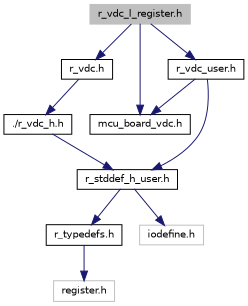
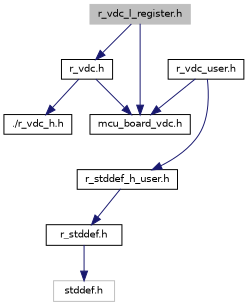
edge "r_vdc_l_register.h" -> "r_vdc_user.h": removed
edge "r_vdc.h" -> "mcu_board_vdc.h": added
edge "./r_vdc_h.h" -> "r_stddef_h_user.h": removed
node "r_typedefs.h": label "r_typedefs.h" -> "r_stddef.h"
node "iodefine.h": removed
node "register.h": label "register.h" -> "stddef.h"
